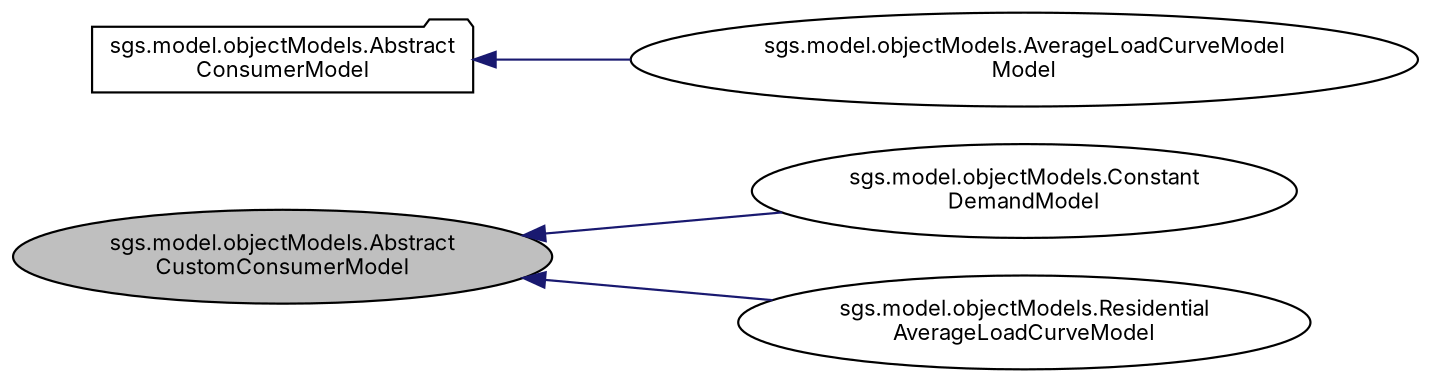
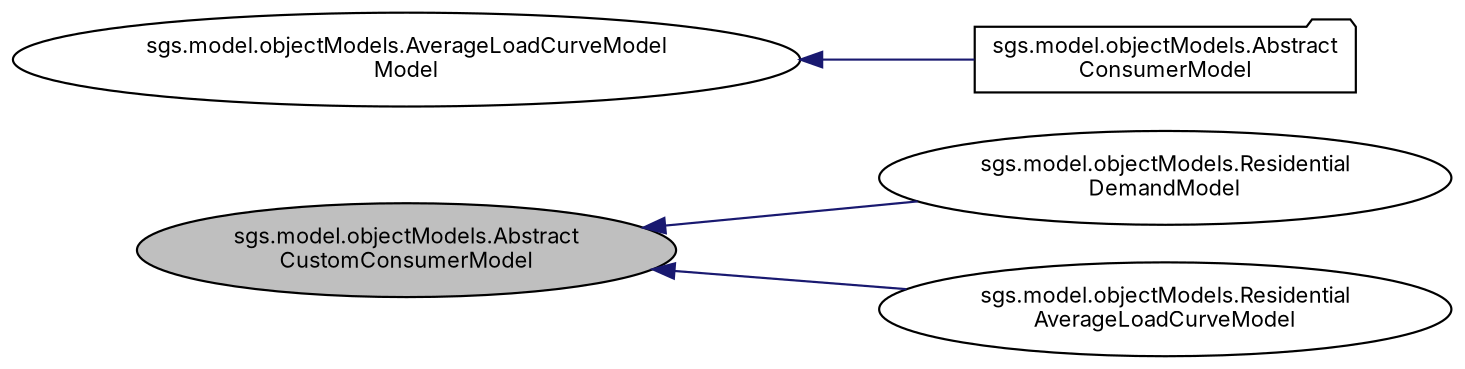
edge "sgs.model.objectModels.AverageLoadCurveModel Model" -> "sgs.model.objectModels.Abstract ConsumerModel": reversed
node "sgs.model.objectModels.Constant DemandModel": label "sgs.model.objectModels.Constant DemandModel" -> "sgs.model.objectModels.Residential DemandModel"
